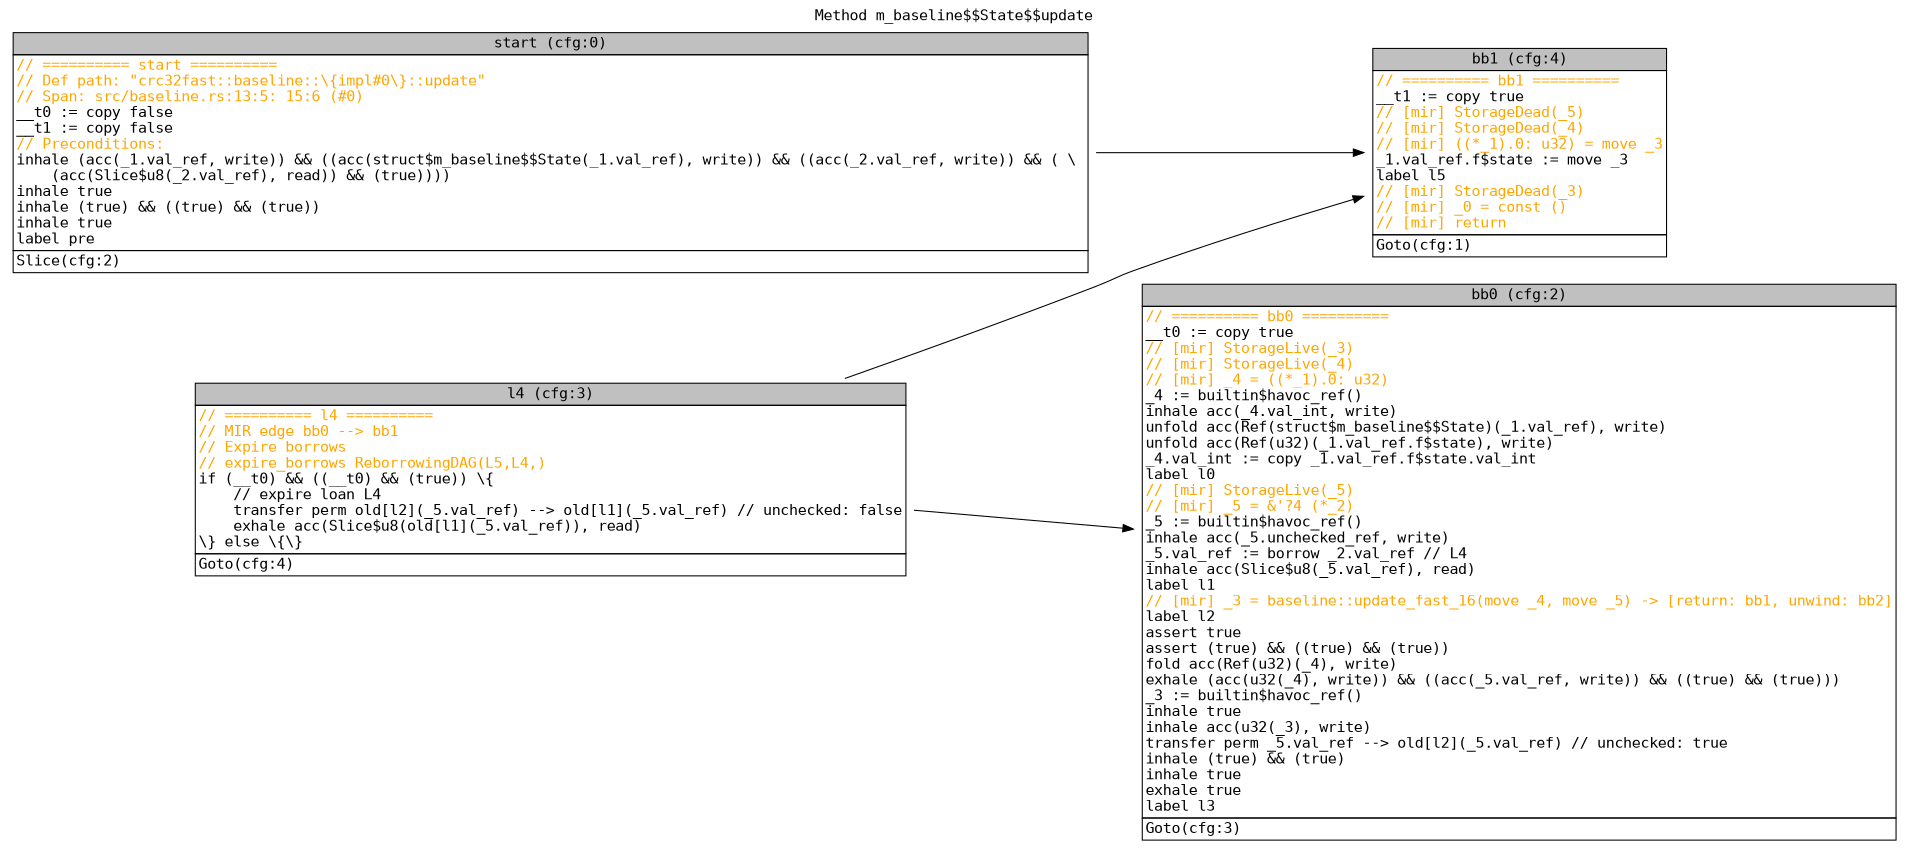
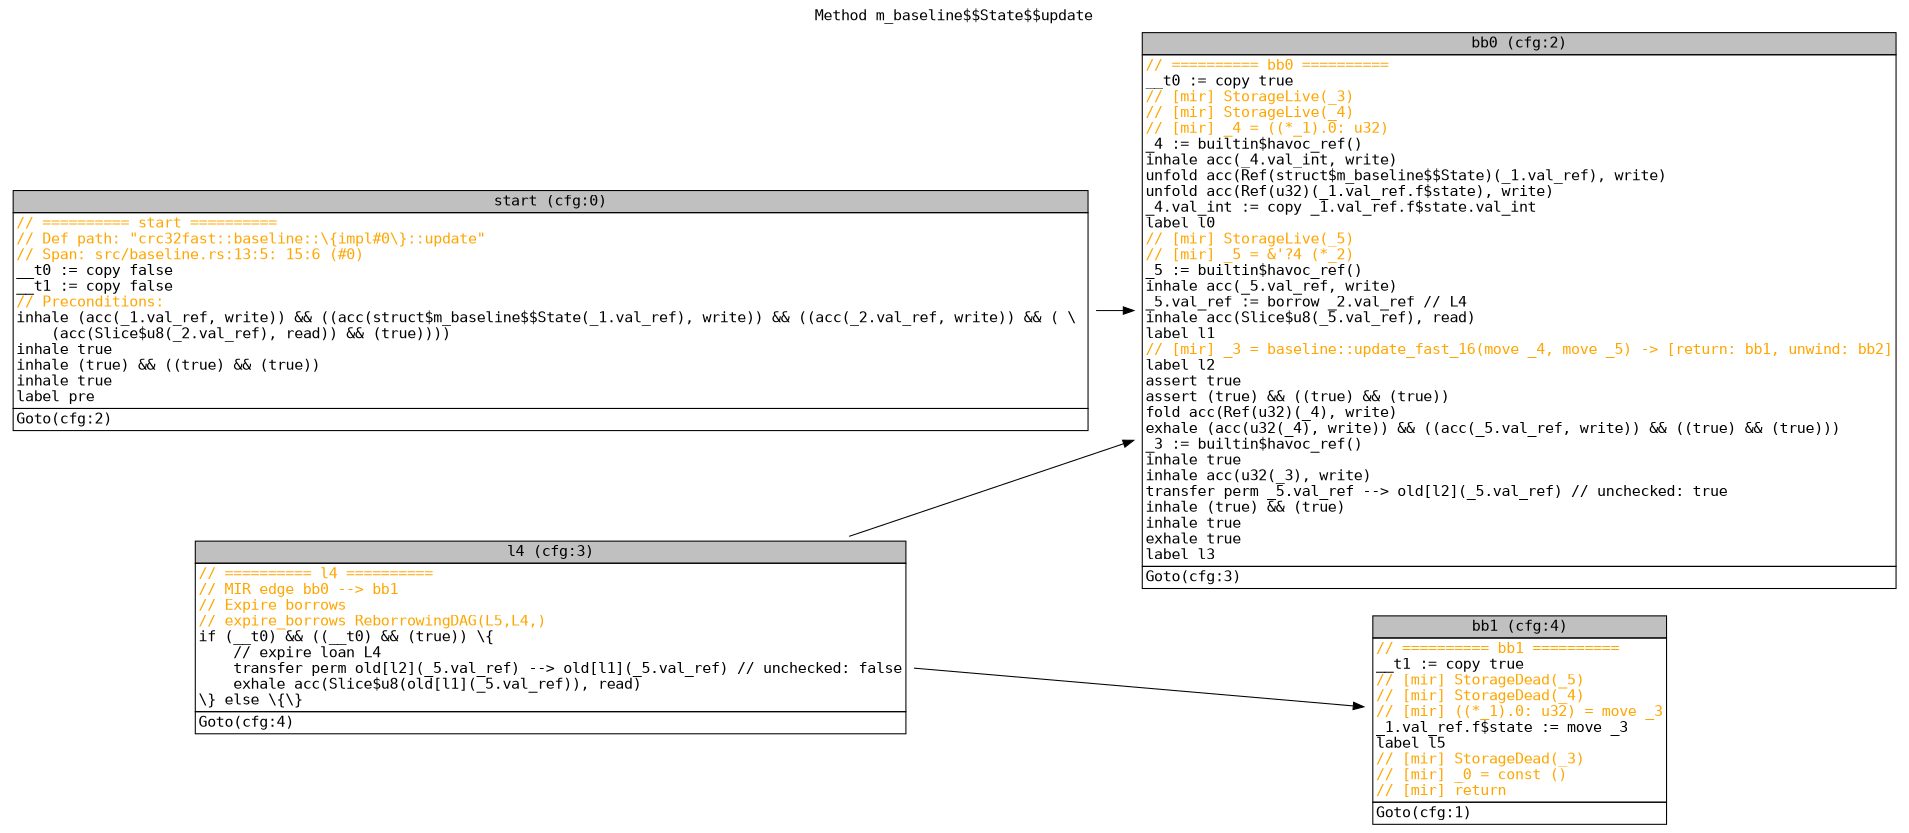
edge "start (cfg:0)" -> "bb1 (cfg:4)": now "start (cfg:0)" -> "bb0 (cfg:2)"
node "start (cfg:0)": text "Slice(cfg:2)" -> "Goto(cfg:2)"
node "bb0 (cfg:2)": text "inhale acc(_5.unchecked_ref, write)" -> "inhale acc(_5.val_ref, write)"
